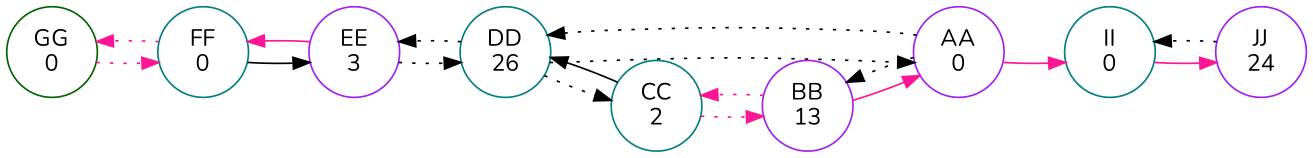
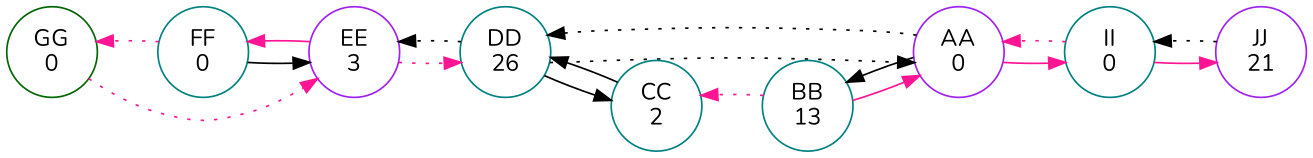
edge "II 0" -> "AA 0": added
node "JJ 24": label "JJ 24" -> "JJ 21"
edge "GG 0" -> "FF 0": now "GG 0" -> "EE 3"
edge "EE 3" -> "DD 26": color black -> deeppink
edge "AA 0" -> "BB 13": style dotted -> solid
edge "DD 26" -> "CC 2": style dotted -> solid
node "BB 13": color purple -> teal
edge "CC 2" -> "BB 13": removed
